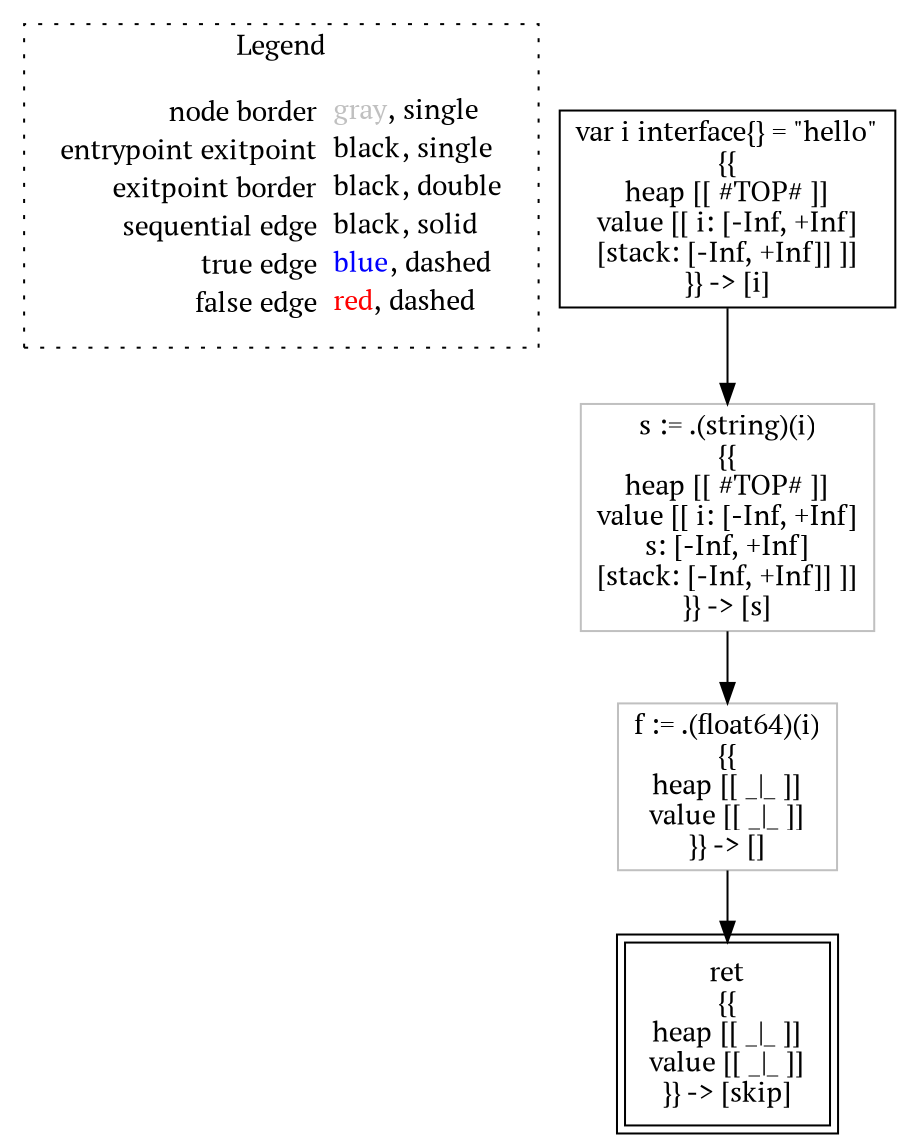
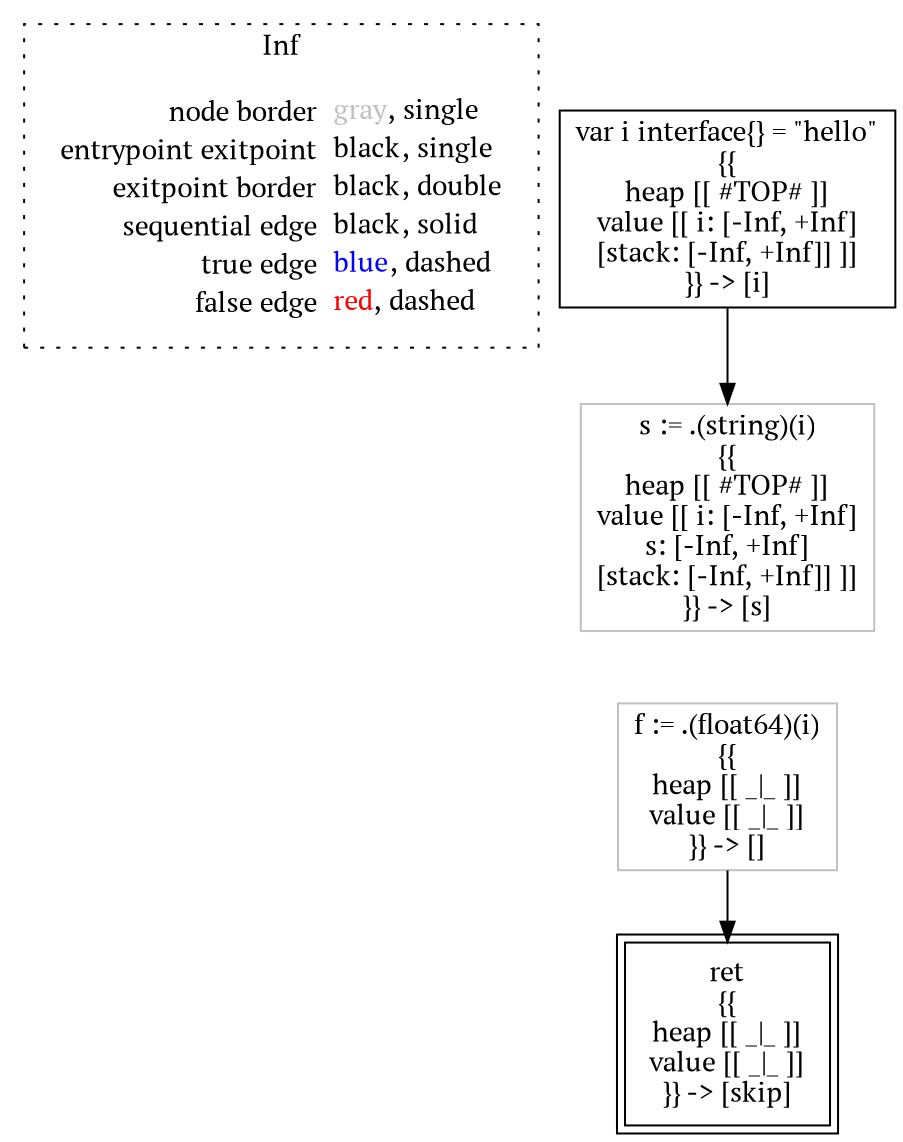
cluster "Legend": label "Legend" -> "Inf"
edge "s := .(string)(i)" -> "f := .(float64)(i)": removed
